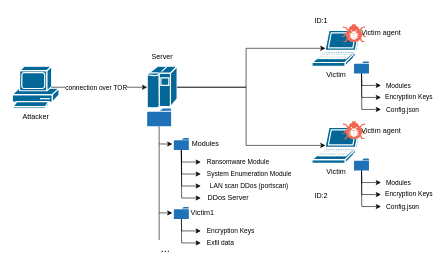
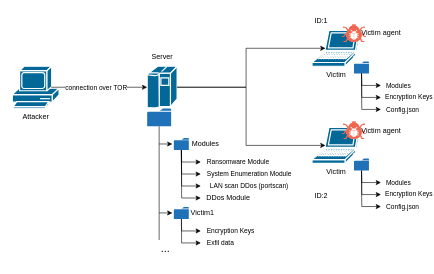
node "DDos Server": label "DDos Server" -> "DDos Module"
